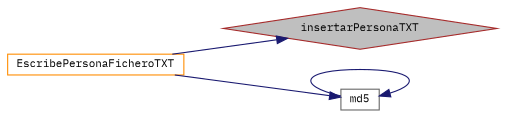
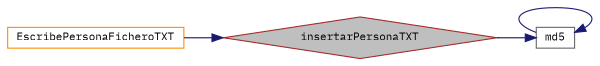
edge "EscribePersonaFicheroTXT" -> "md5": now "insertarPersonaTXT" -> "md5"
